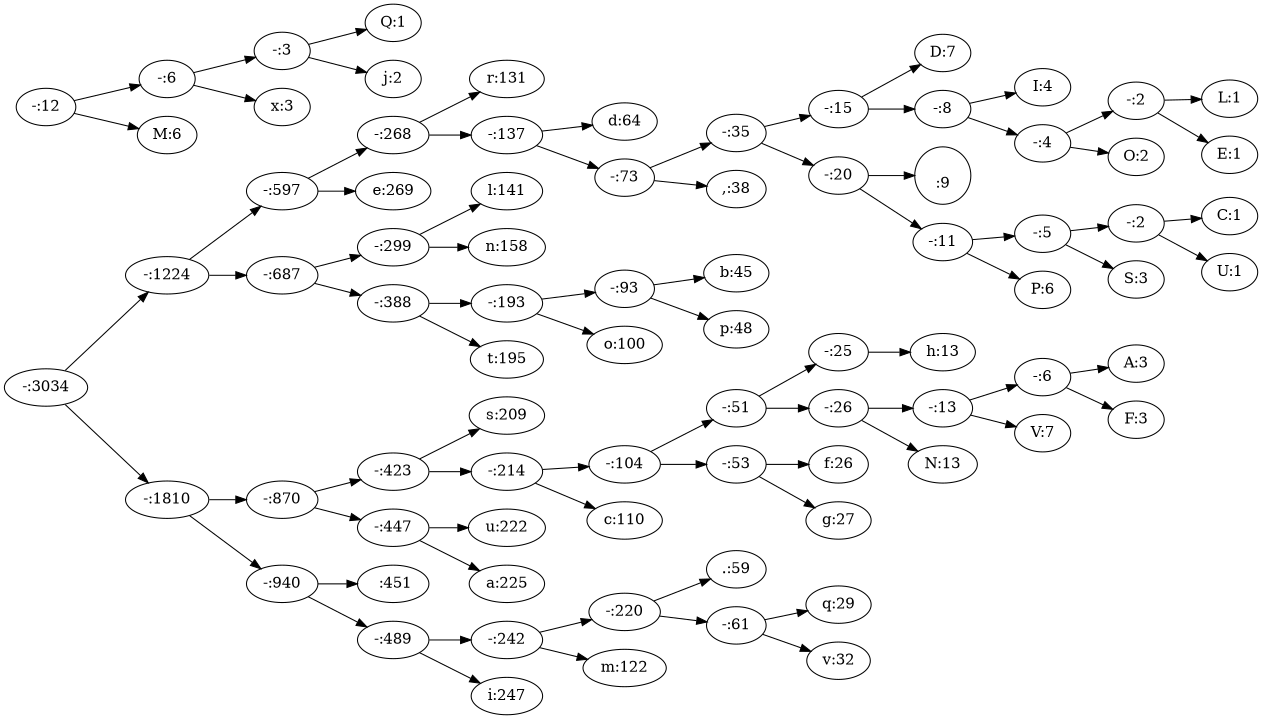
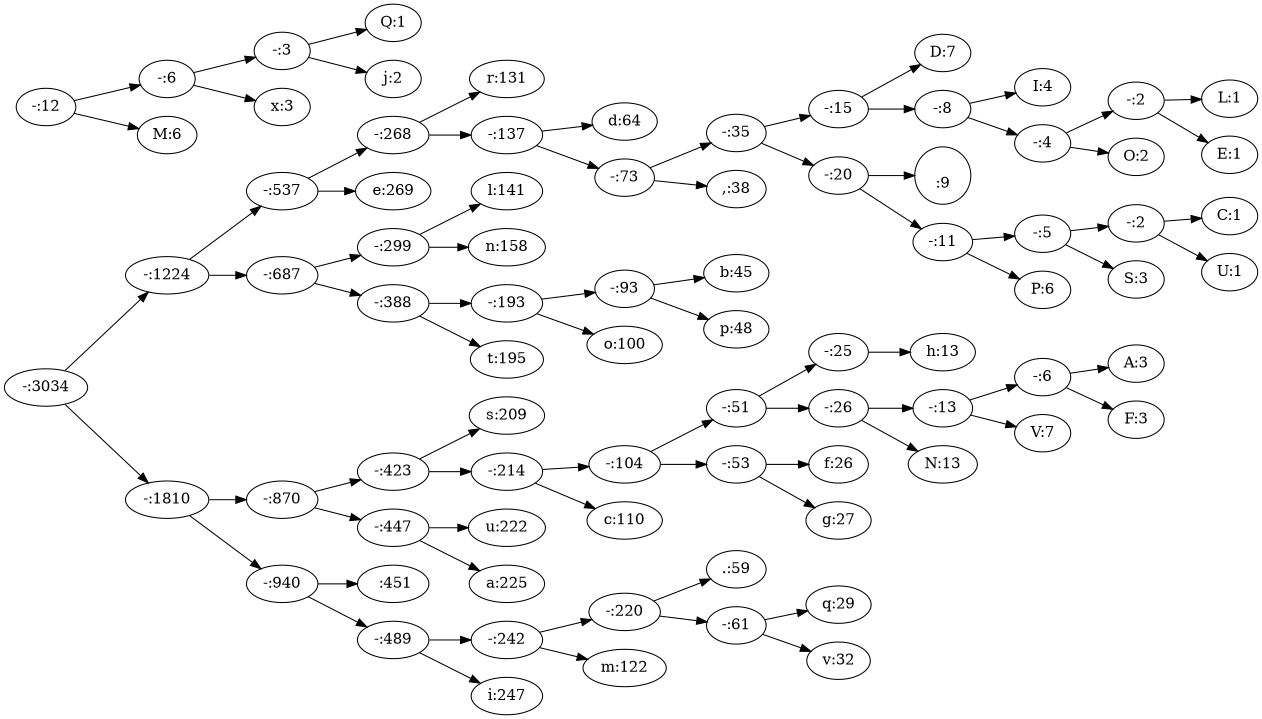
node "-:597": label "-:597" -> "-:537"
